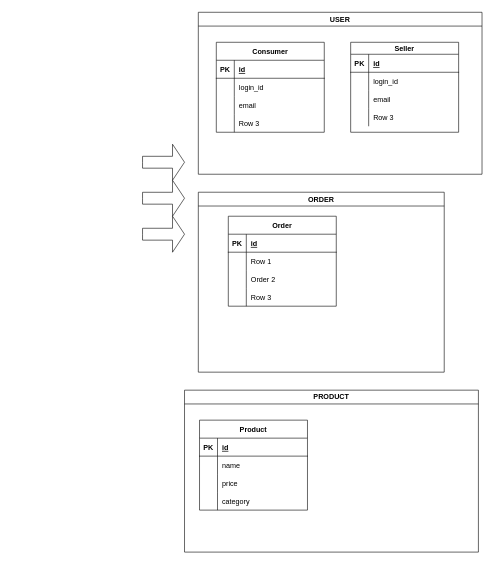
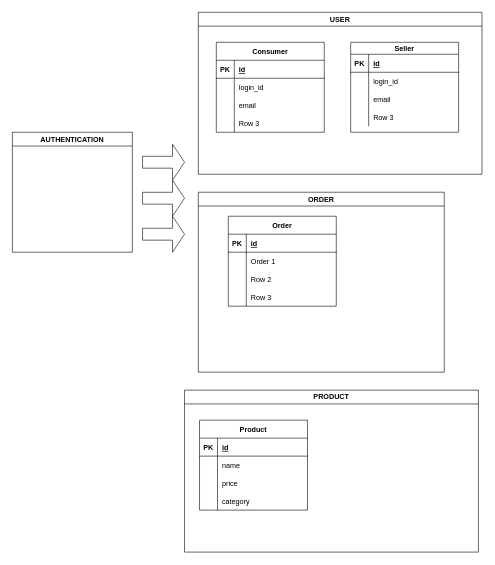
node "AUTHENTICATION": added
node "Row 1": label "Row 1" -> "Order 1"
node "Order 2": label "Order 2" -> "Row 2"
